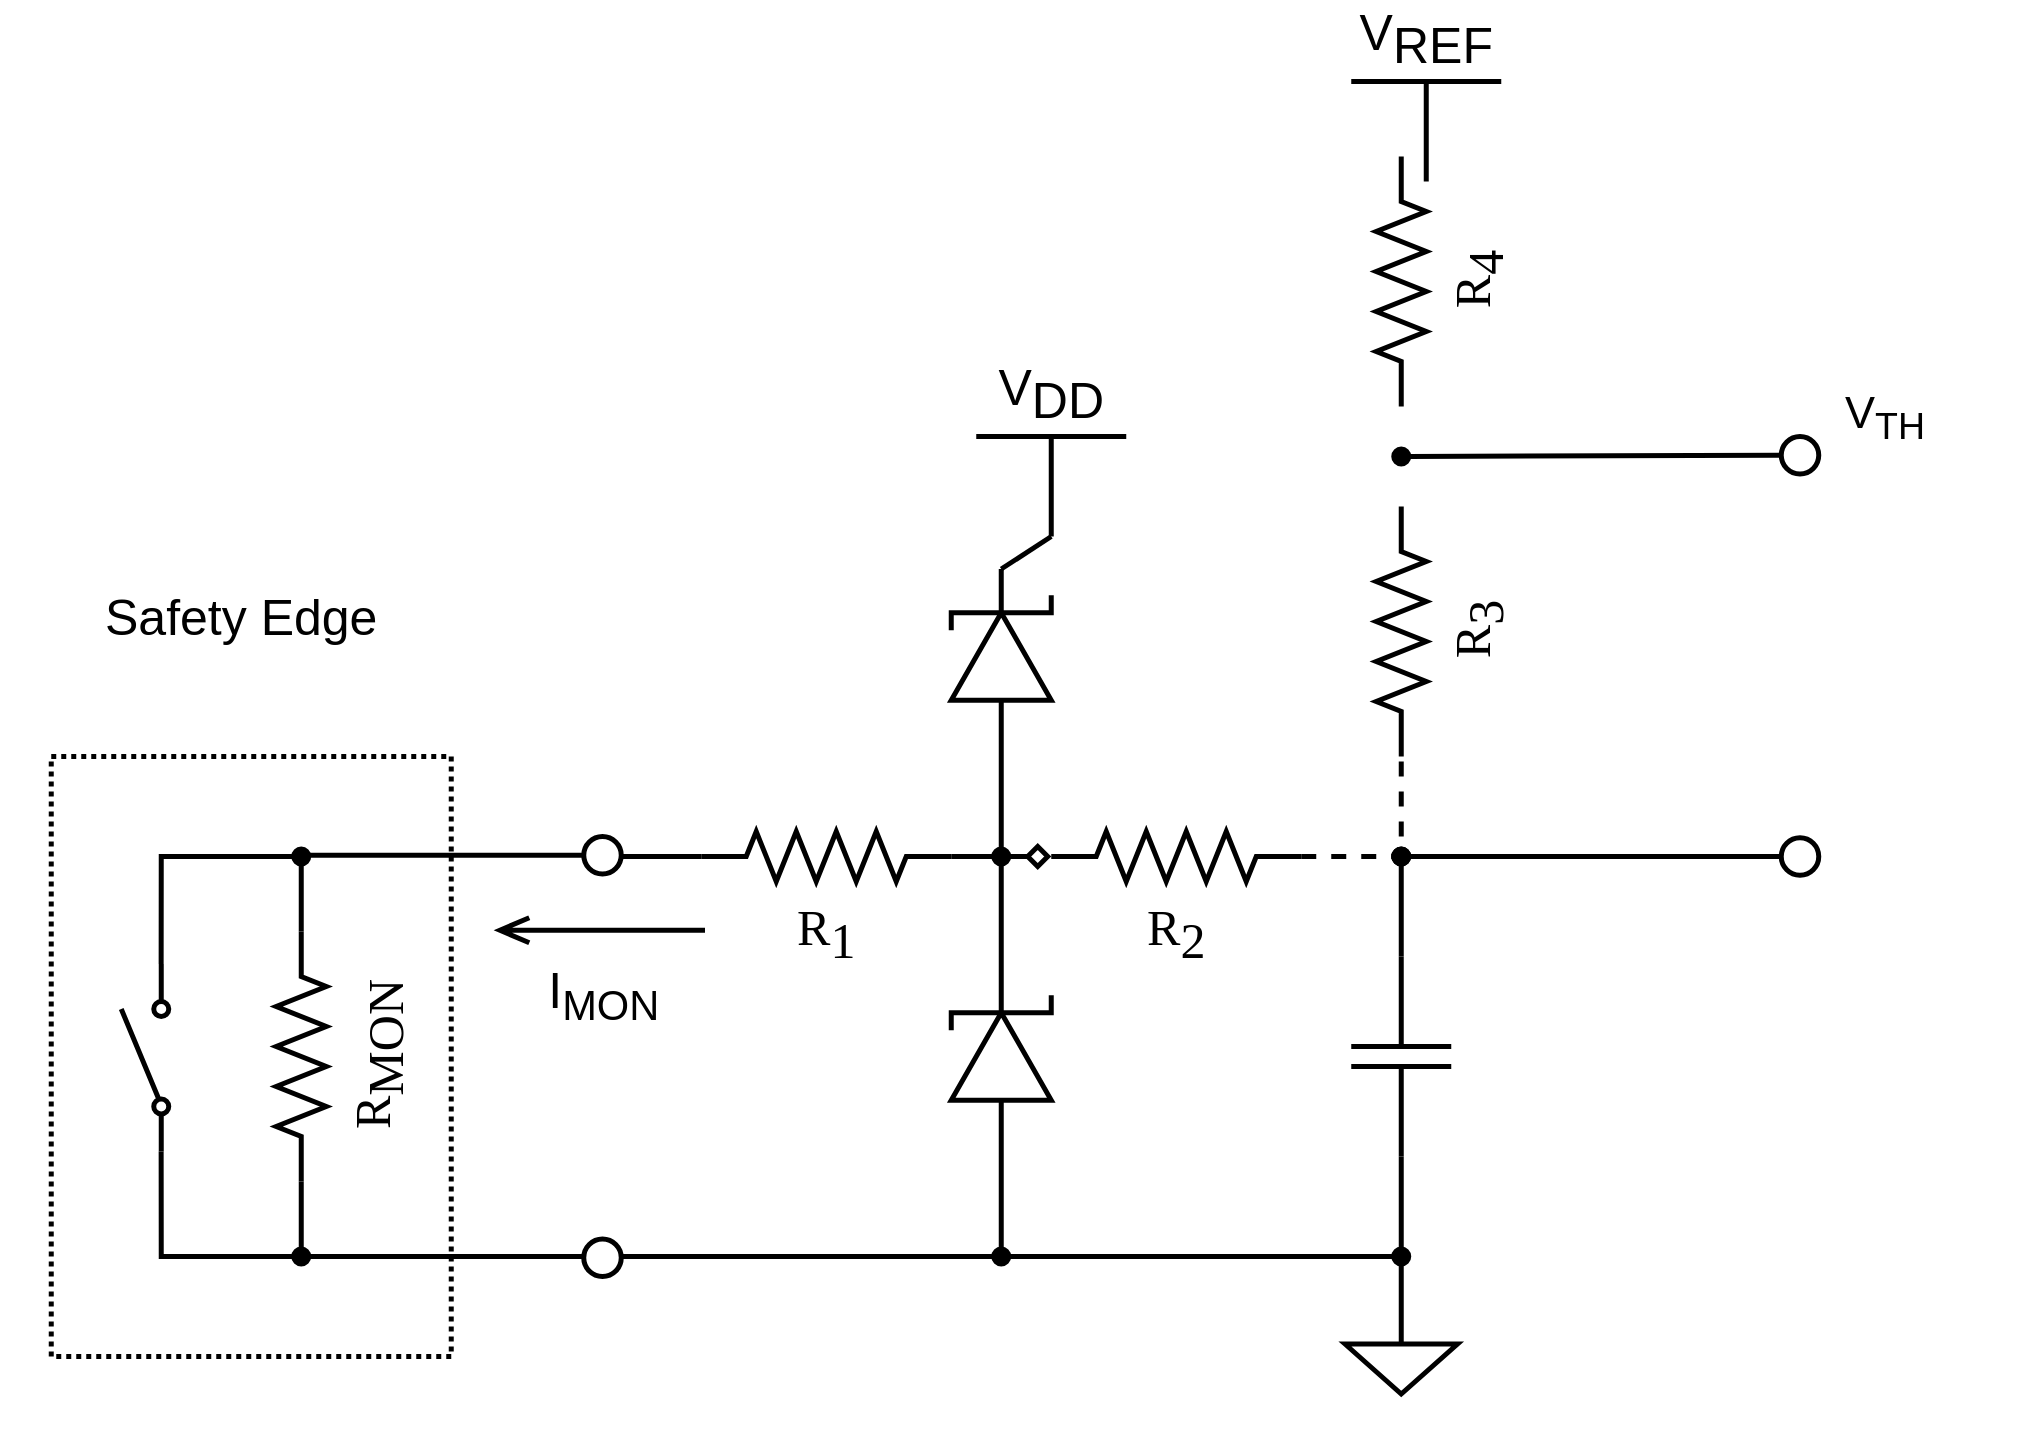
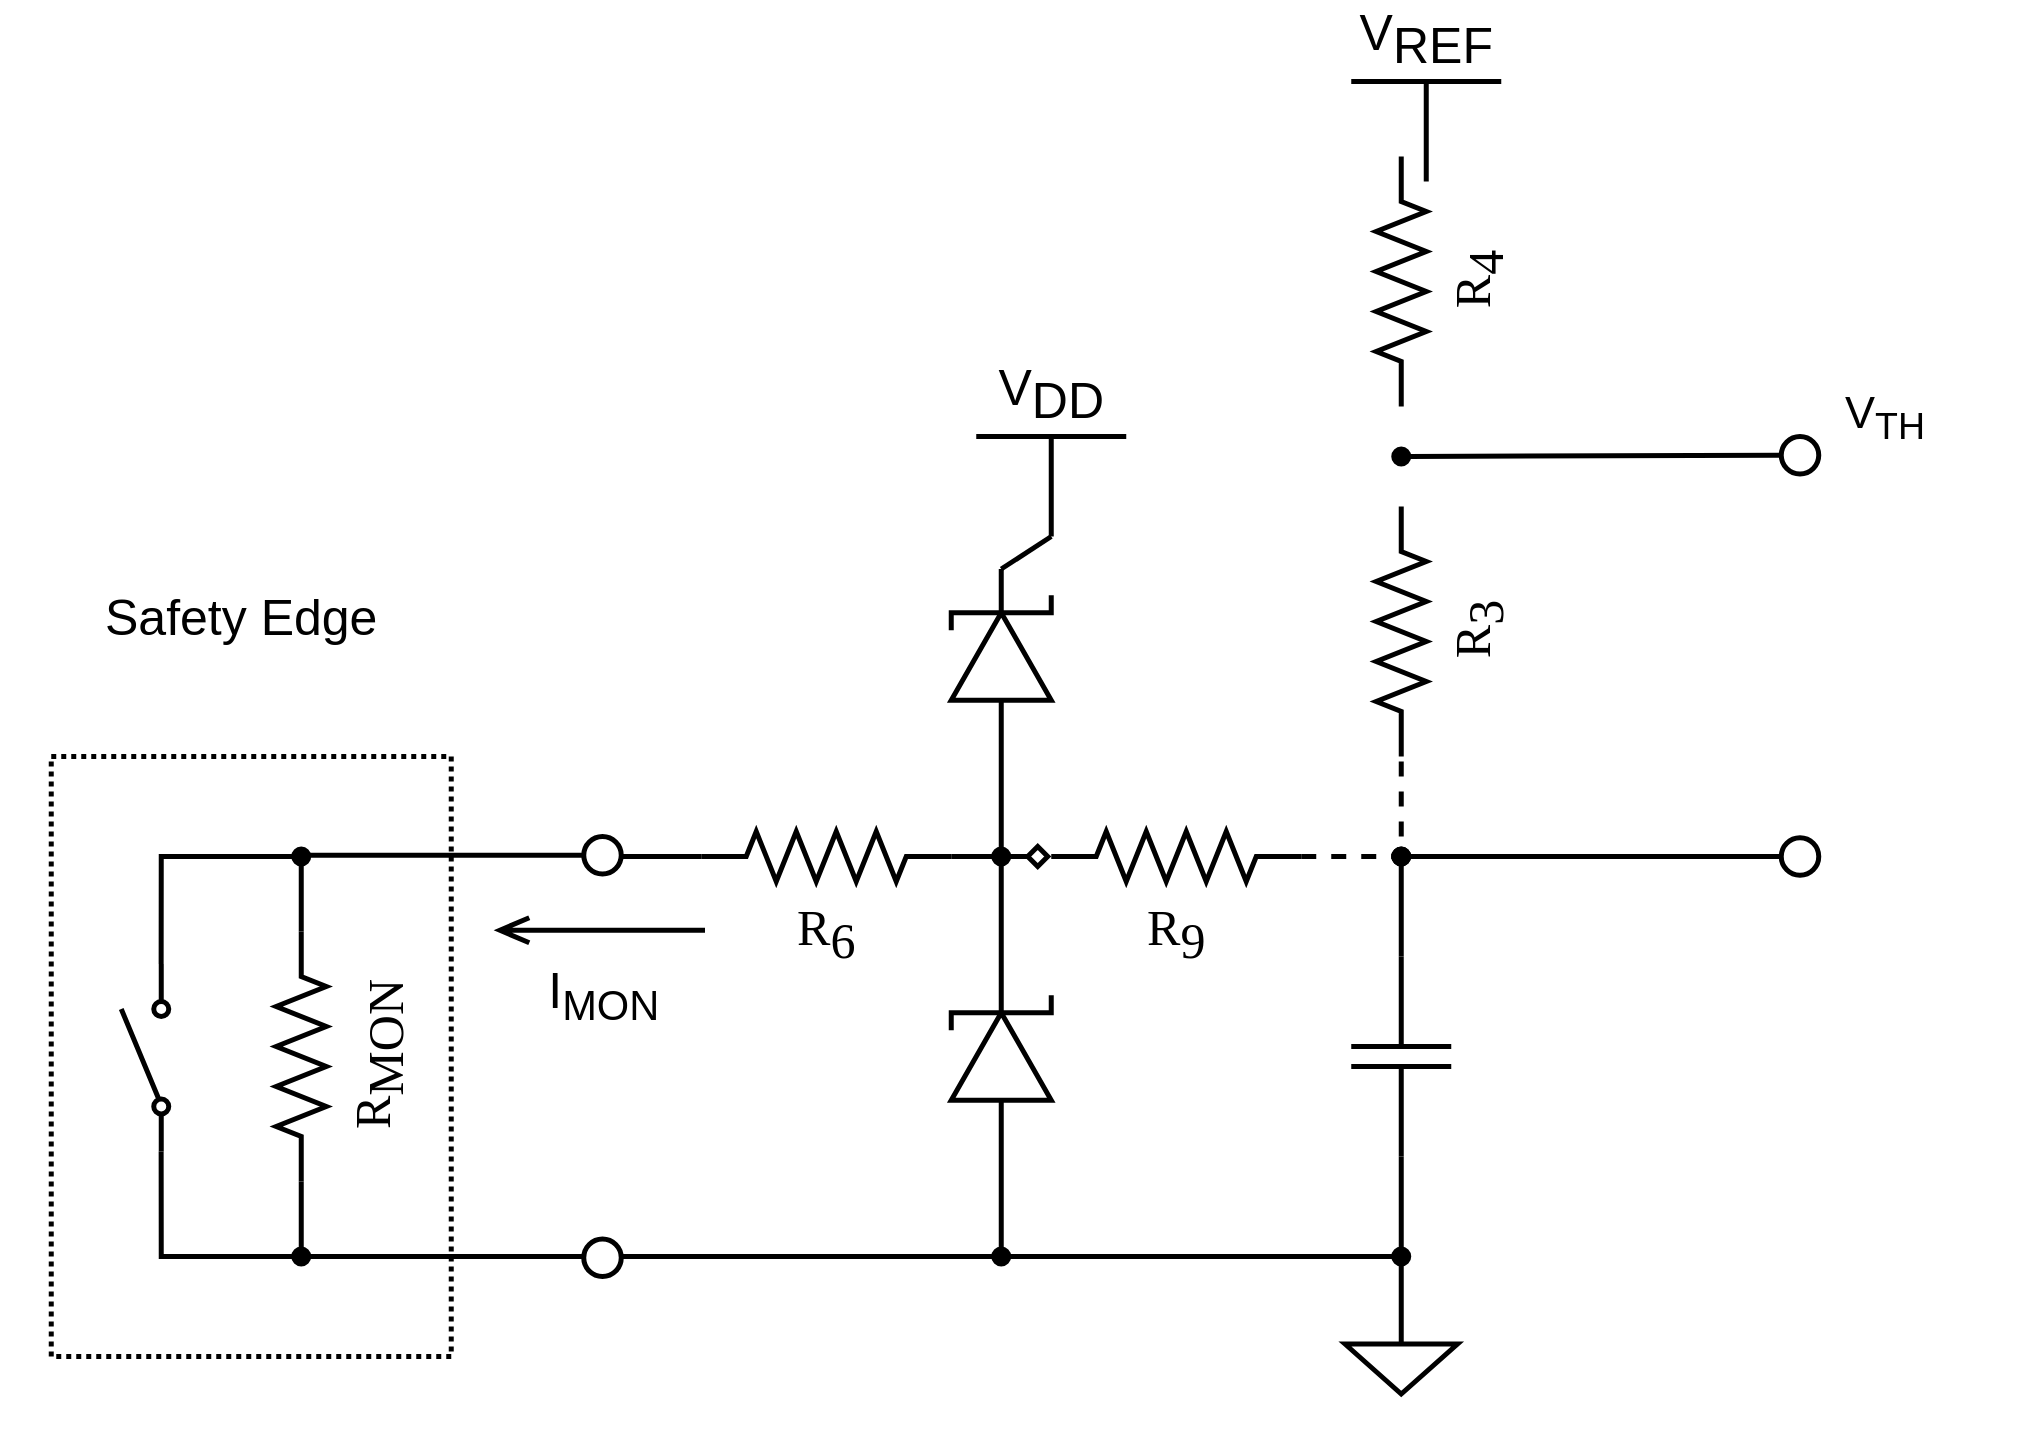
node "R1": label "R1" -> "R6"
node "R2": label "R2" -> "R9"
